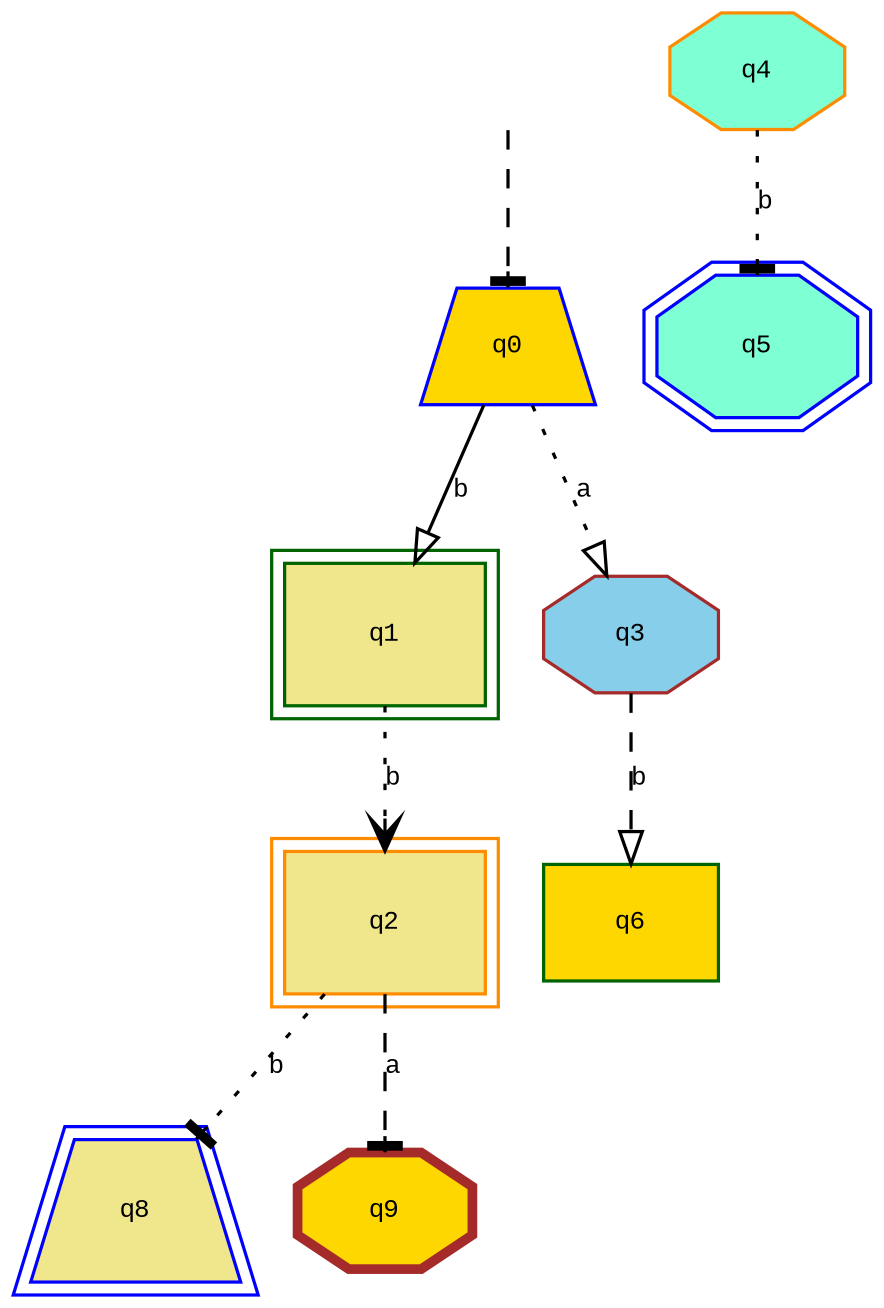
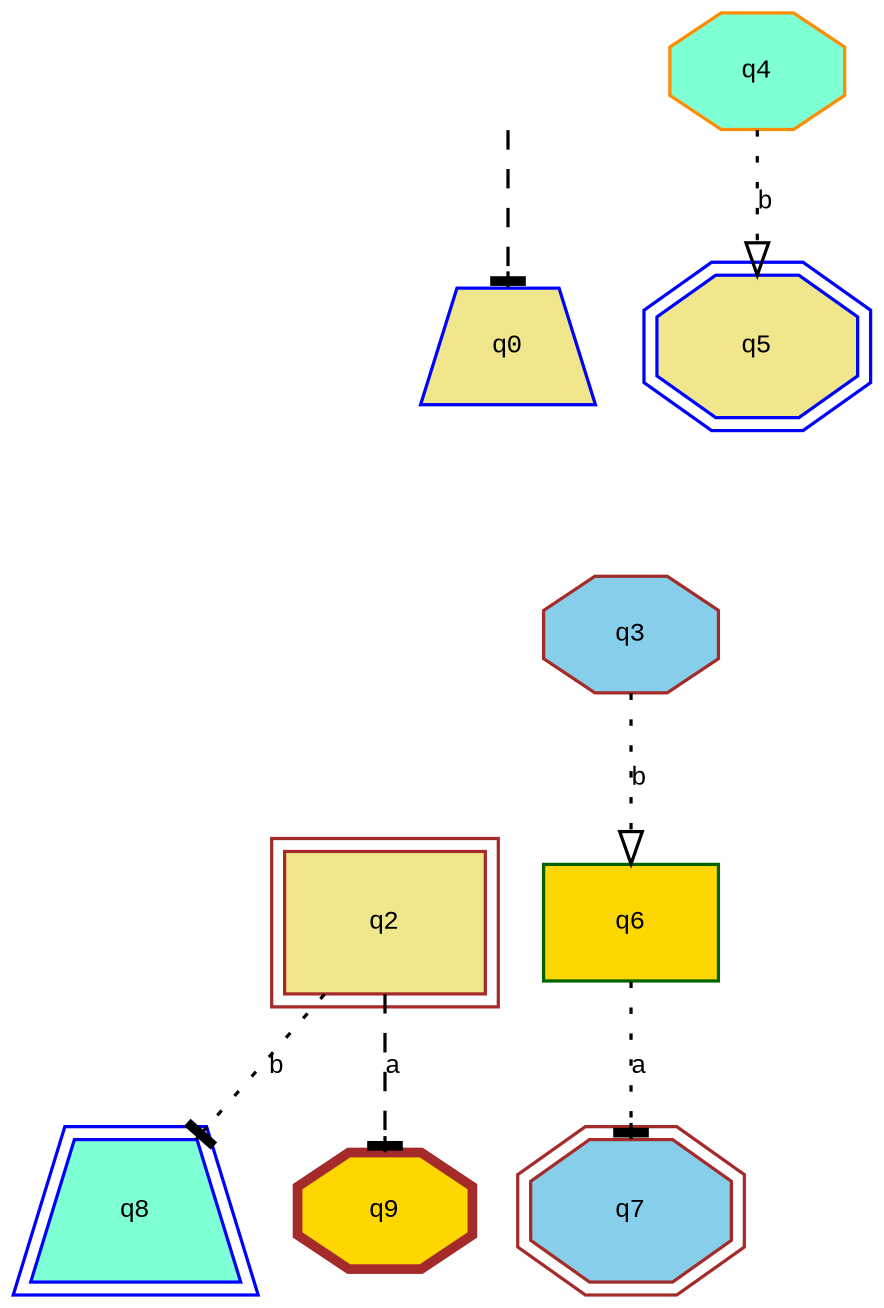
edge "q4" -> "q5": arrowhead tee -> onormal
node "q0": fillcolor gold -> khaki
node "q5": fillcolor aquamarine -> khaki
edge "q0" -> "q3": removed, label "a"
node "q1": removed
edge "q3" -> "q6": style dashed -> dotted
node "q2": color darkorange -> brown
node "q8": fillcolor khaki -> aquamarine
node "q7": added
